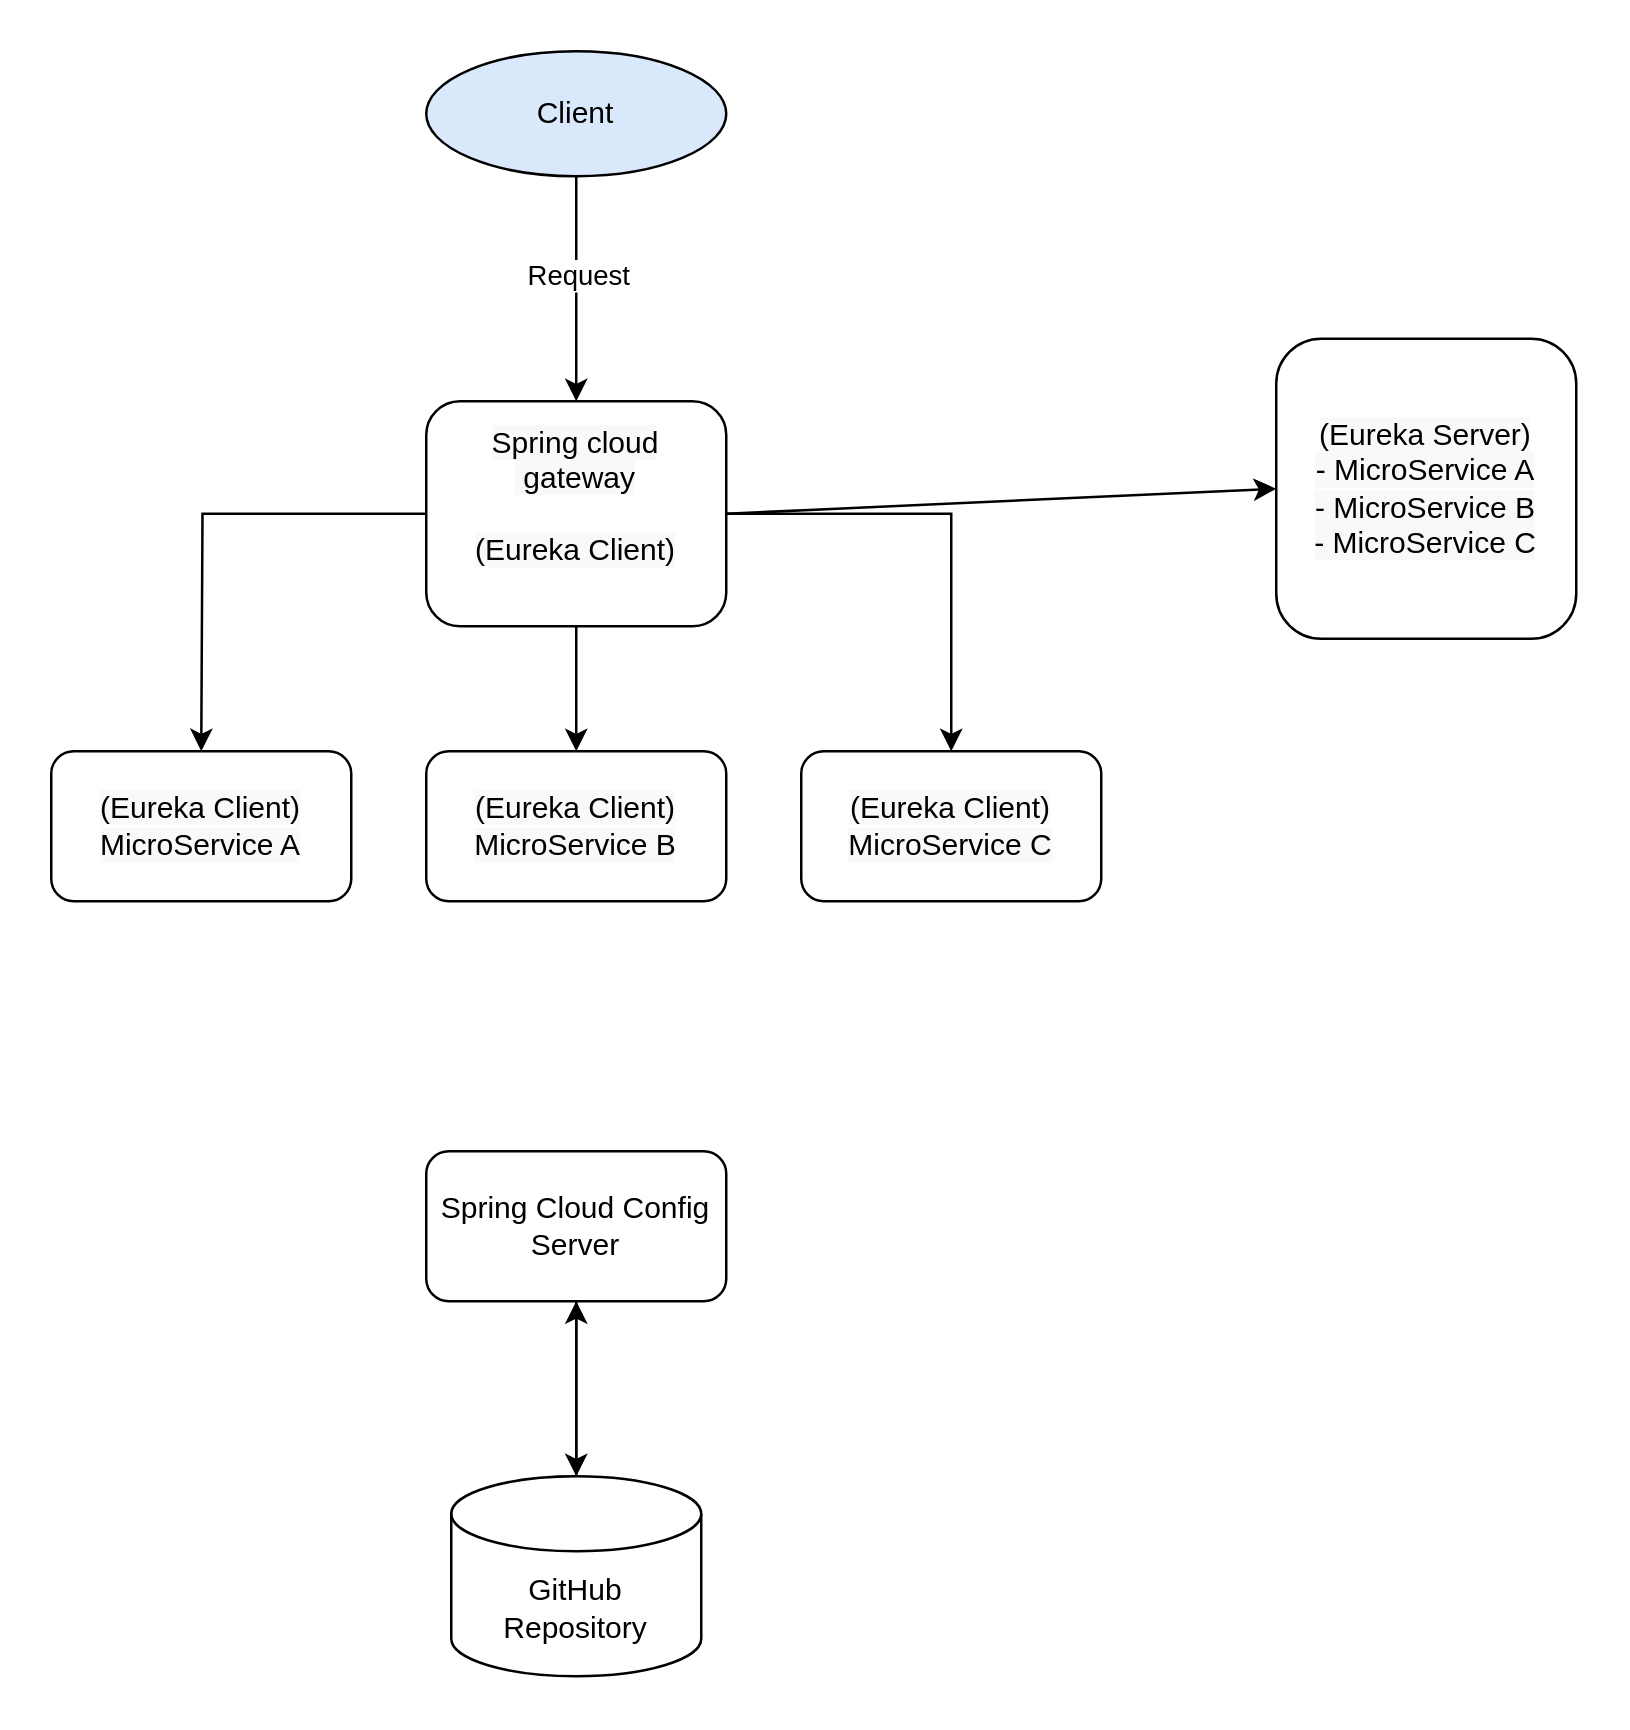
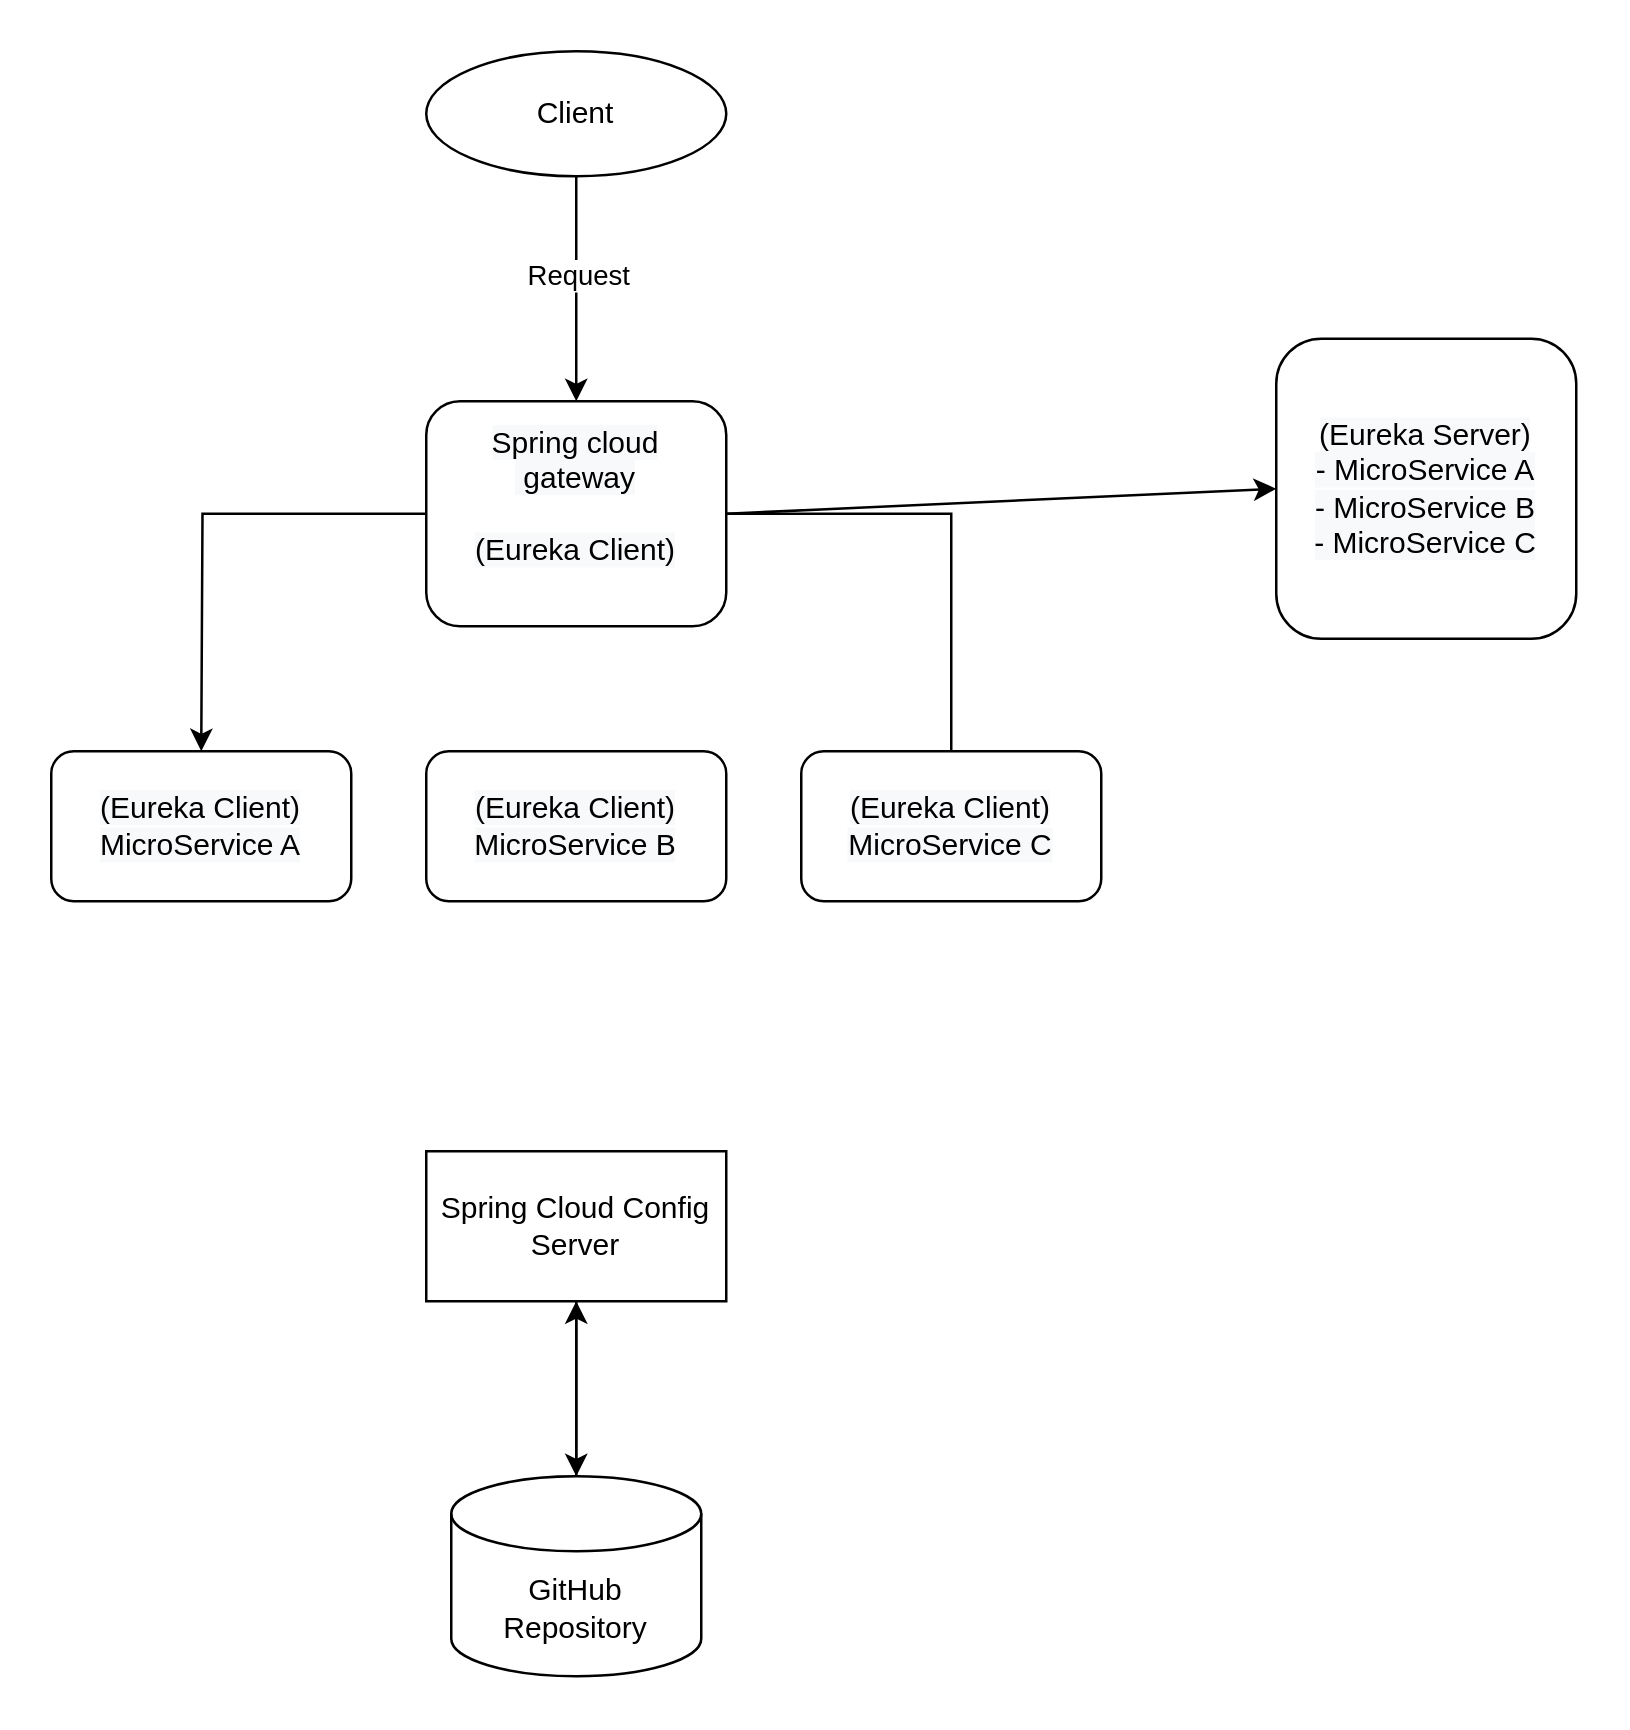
node "Client": fillcolor #dae8fc -> #ffffff
edge "Spring cloud gateway (Eureka Client)" -> "(Eureka Client) MicroService B": removed
edge "Spring cloud gateway (Eureka Client)" -> "(Eureka Client) MicroService C": arrowhead classic -> none
node "Spring Cloud Config Server": shape rounded rectangle -> rectangle
